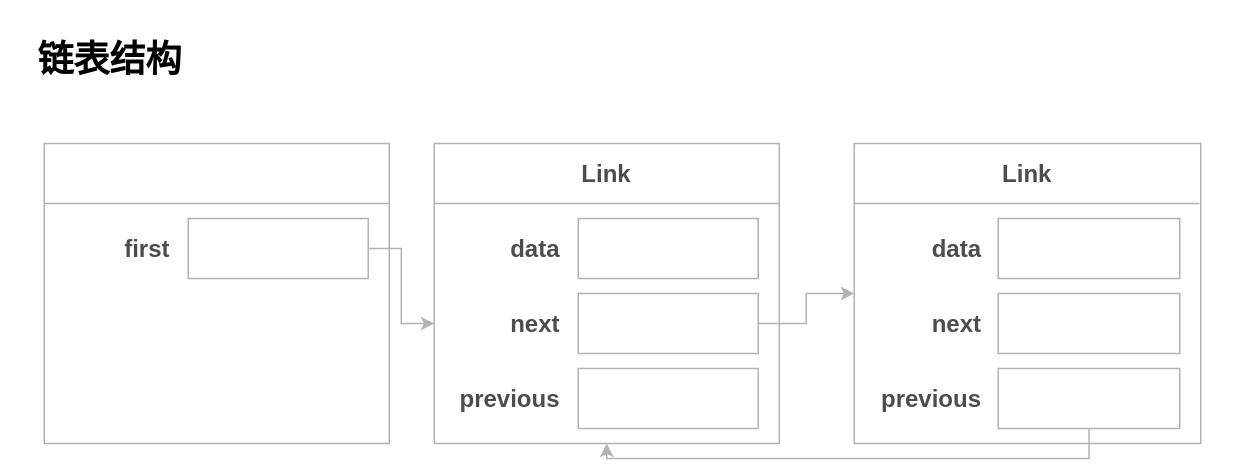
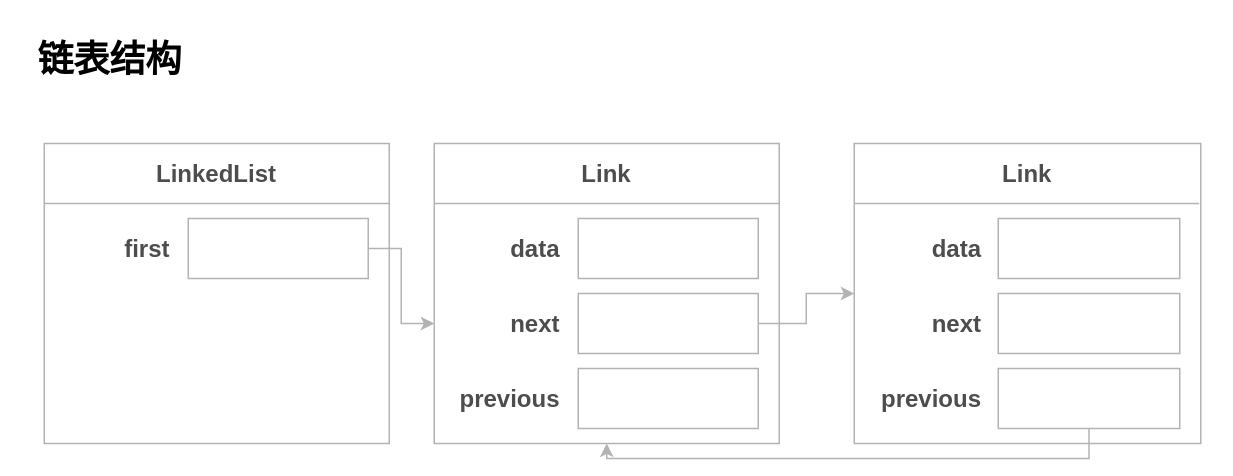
node "LinkedList": added
